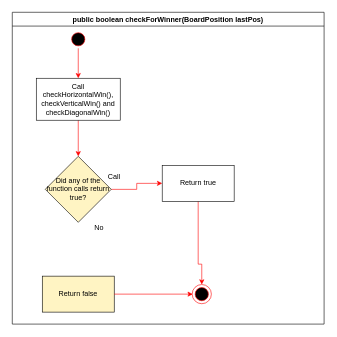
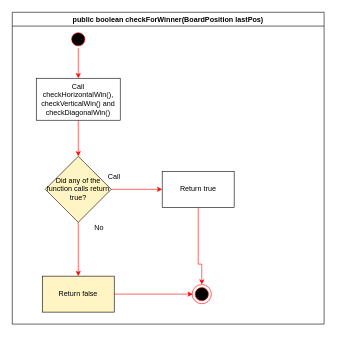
node "Return true": moved (198, 183) -> (198, 189)
edge "Did any of the function calls return true?" -> "Return false": added
